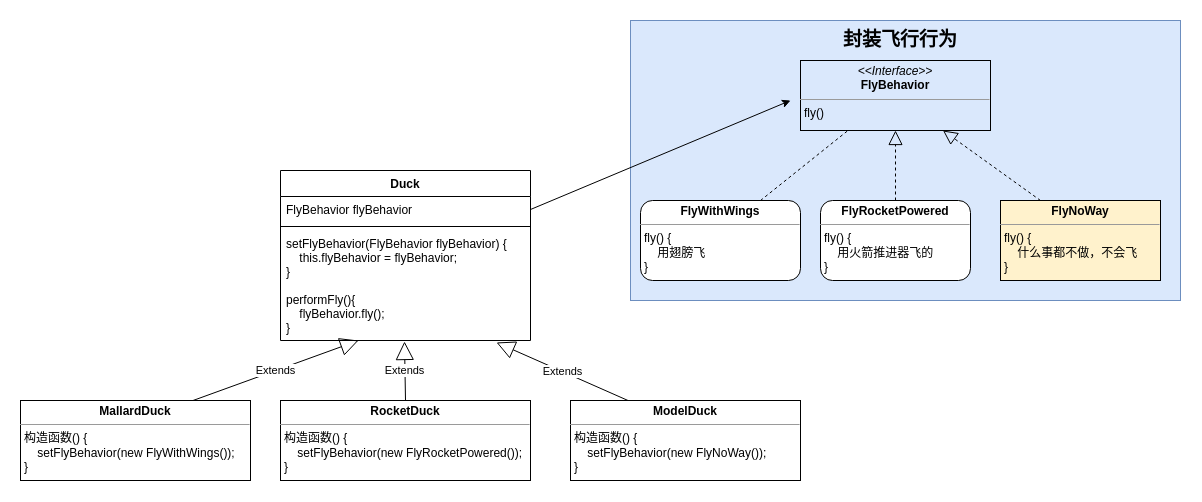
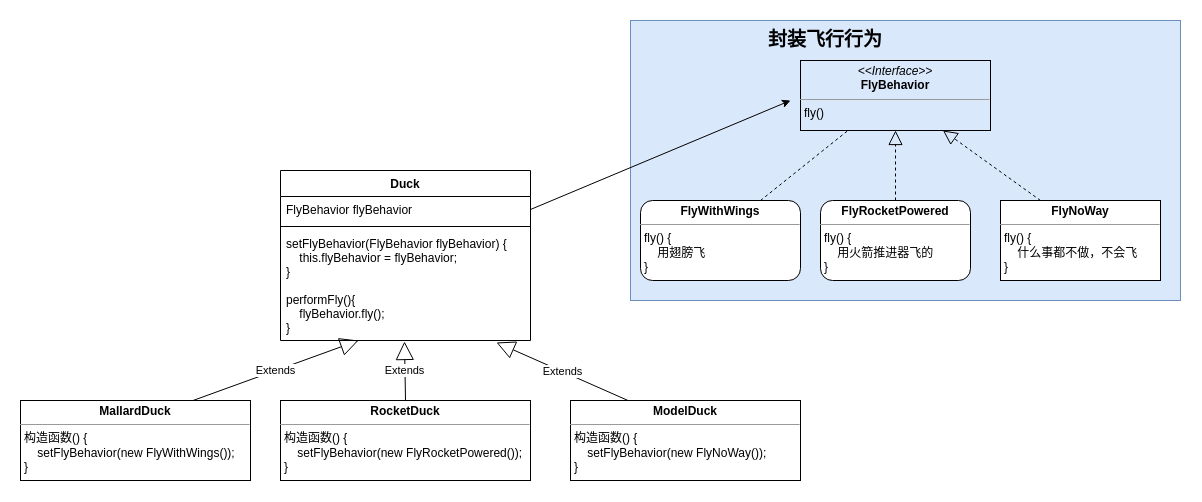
node "封装飞行行为": moved (901, 41) -> (826, 41)
node "FlyNoWay fly() { 什么事都不做，不会飞 }": fillcolor #fff2cc -> #ffffff
